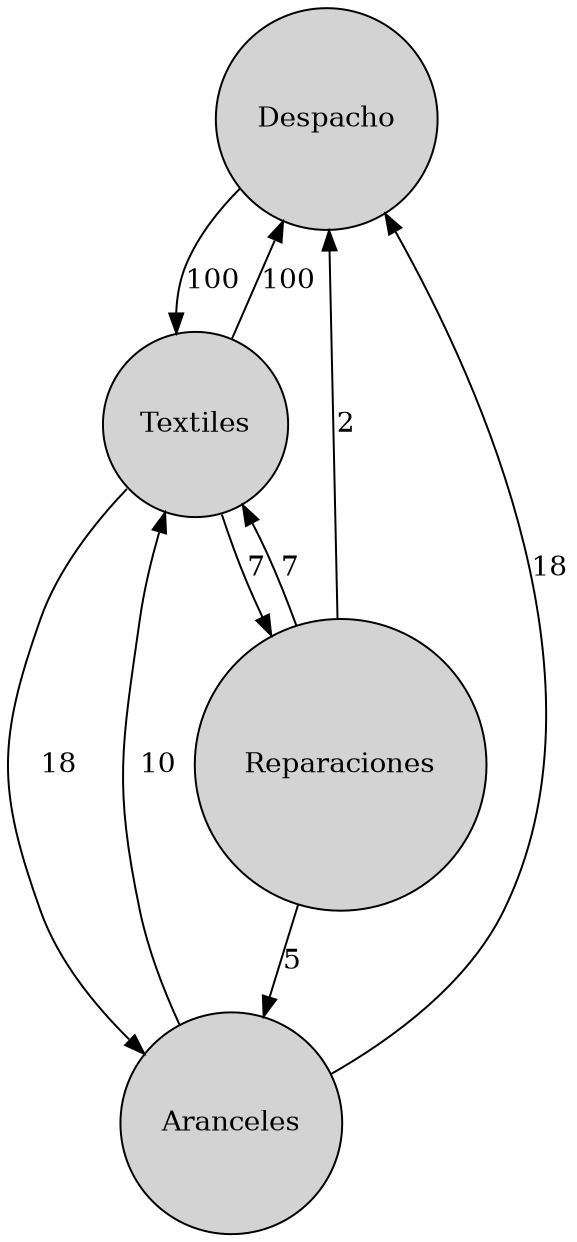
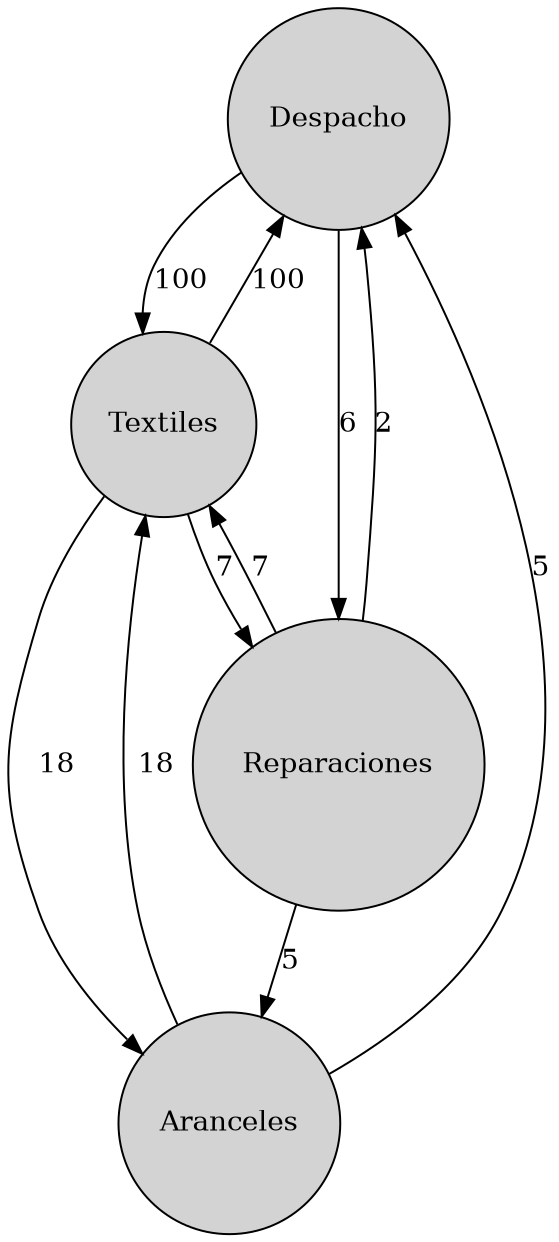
edge "Despacho" -> "Reparaciones": added, label "6"
edge "Aranceles" -> "Despacho": label "18" -> "5"
edge "Aranceles" -> "Textiles": label "10" -> "18"
